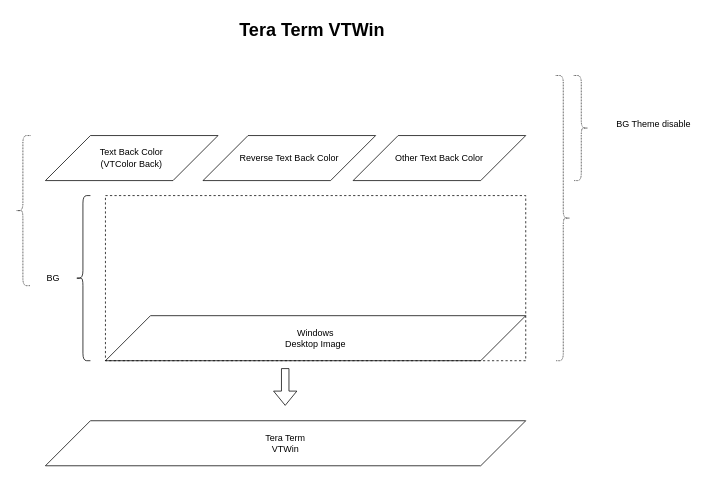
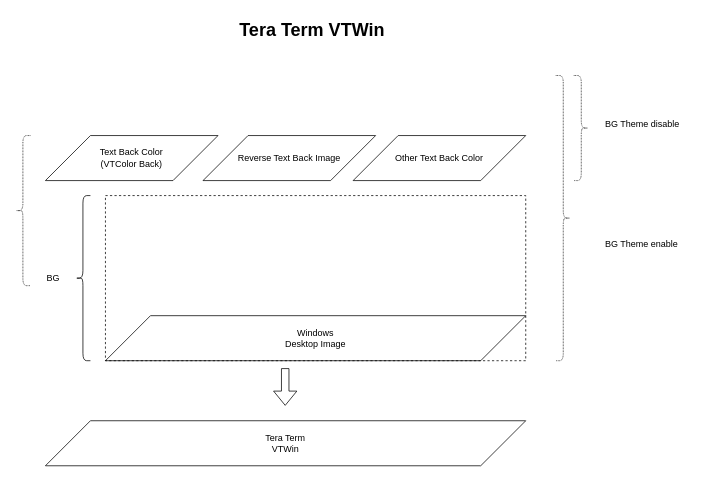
node "BG Theme disable": moved (667, 124) -> (656, 124)
node "Reverse Text Back Color": label "Reverse Text Back Color" -> "Reverse Text Back Image"
node "BG Theme enable": added
